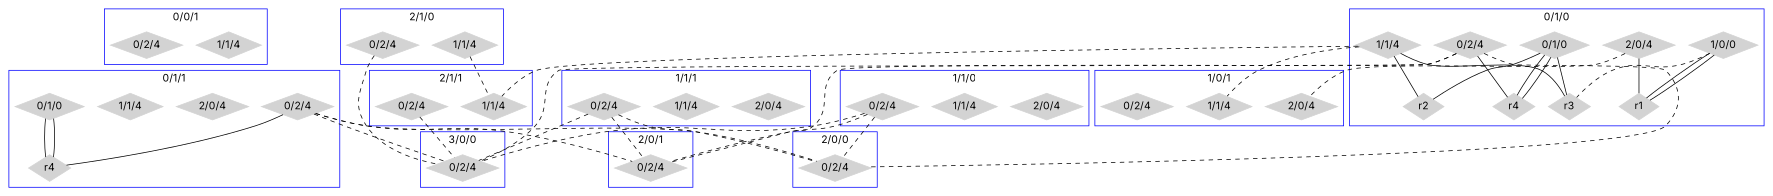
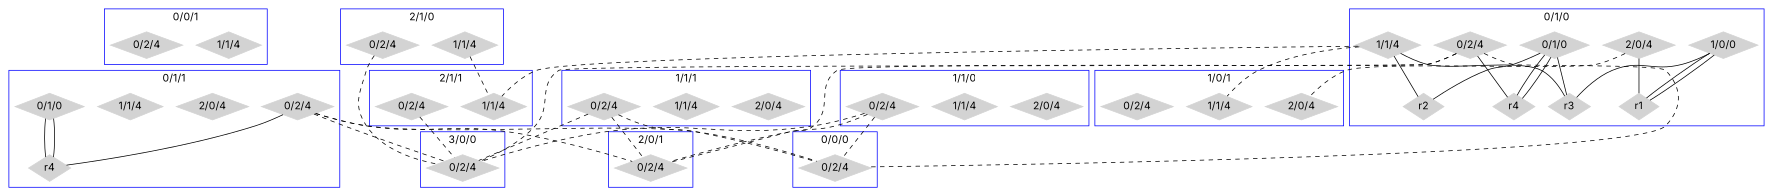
edge "1/0/0" -- "r3": style dashed -> solid
cluster "2/0/0": label "2/0/0" -> "0/0/0"
